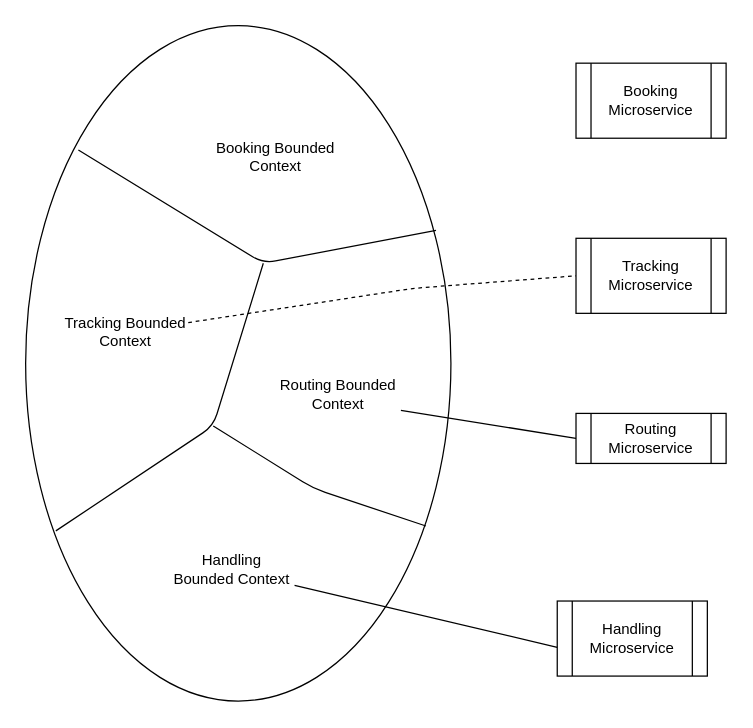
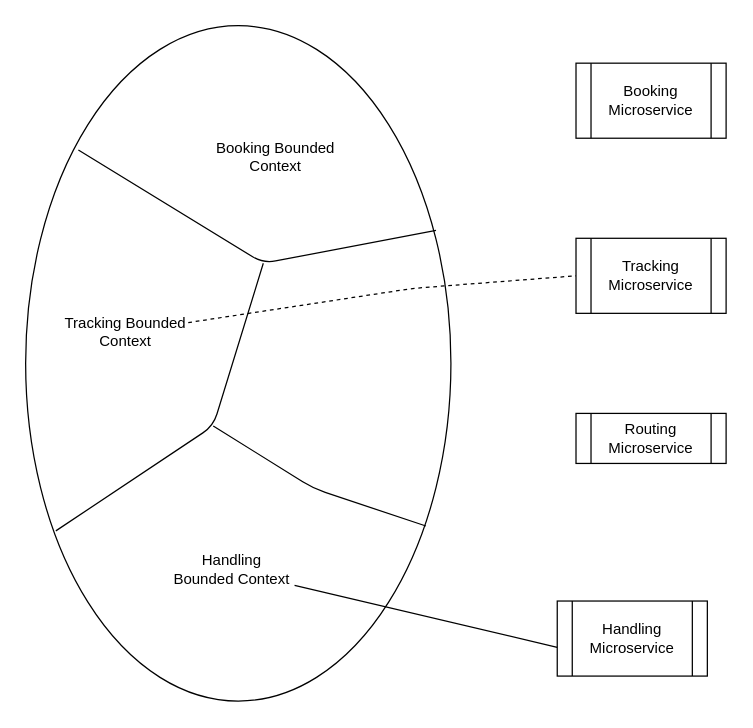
node "Routing Bounded Context": removed
edge "Routing Bounded Context" -- "Routing Microservice": removed
